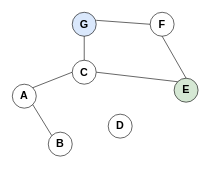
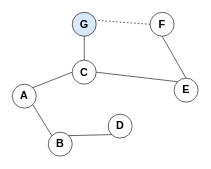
edge "G" -- "F": style solid -> dashed
node "E": fillcolor #d5e8d4 -> #ffffff
edge "D" -- "B": added
